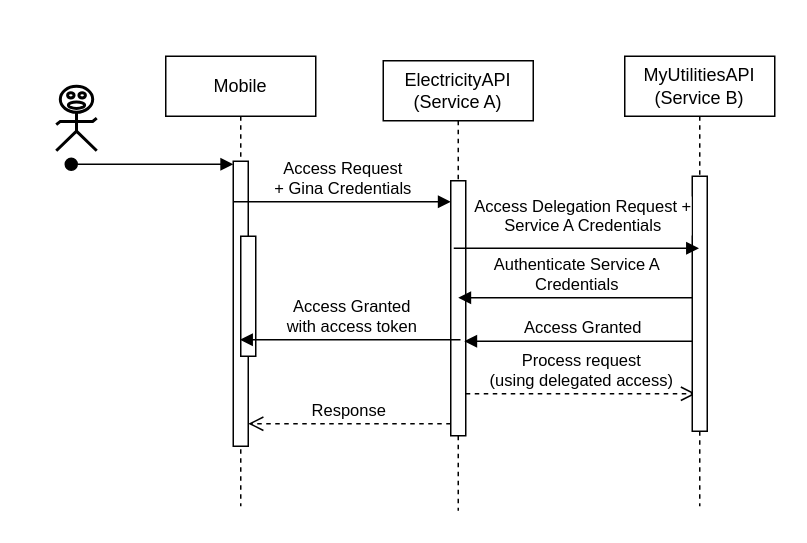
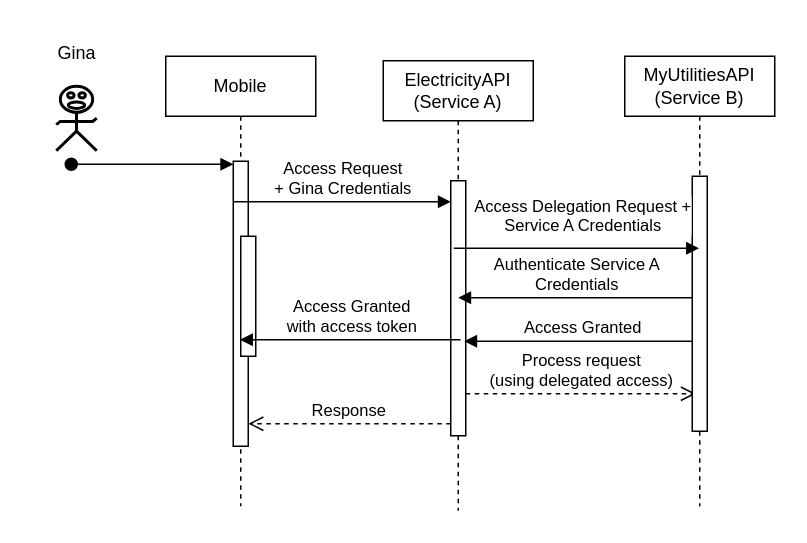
node "Gina": added
